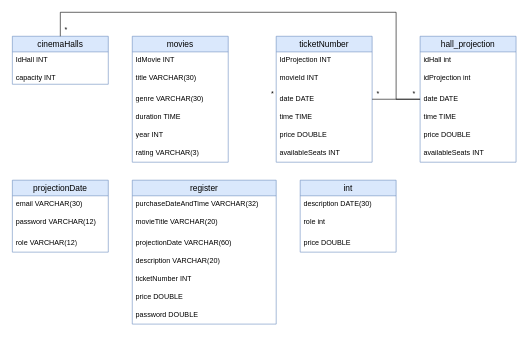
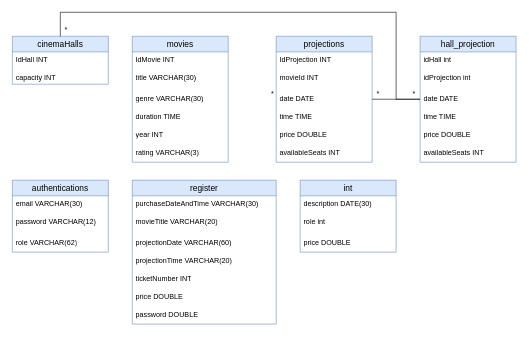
node "ticketNumber": label "ticketNumber" -> "projections"
node "projectionDate": label "projectionDate" -> "authentications"
node "purchaseDateAndTime VARCHAR(32)": label "purchaseDateAndTime VARCHAR(32)" -> "purchaseDateAndTime VARCHAR(30)"
node "role VARCHAR(12)": label "role VARCHAR(12)" -> "role VARCHAR(62)"
node "description VARCHAR(20)": label "description VARCHAR(20)" -> "projectionTime VARCHAR(20)"
